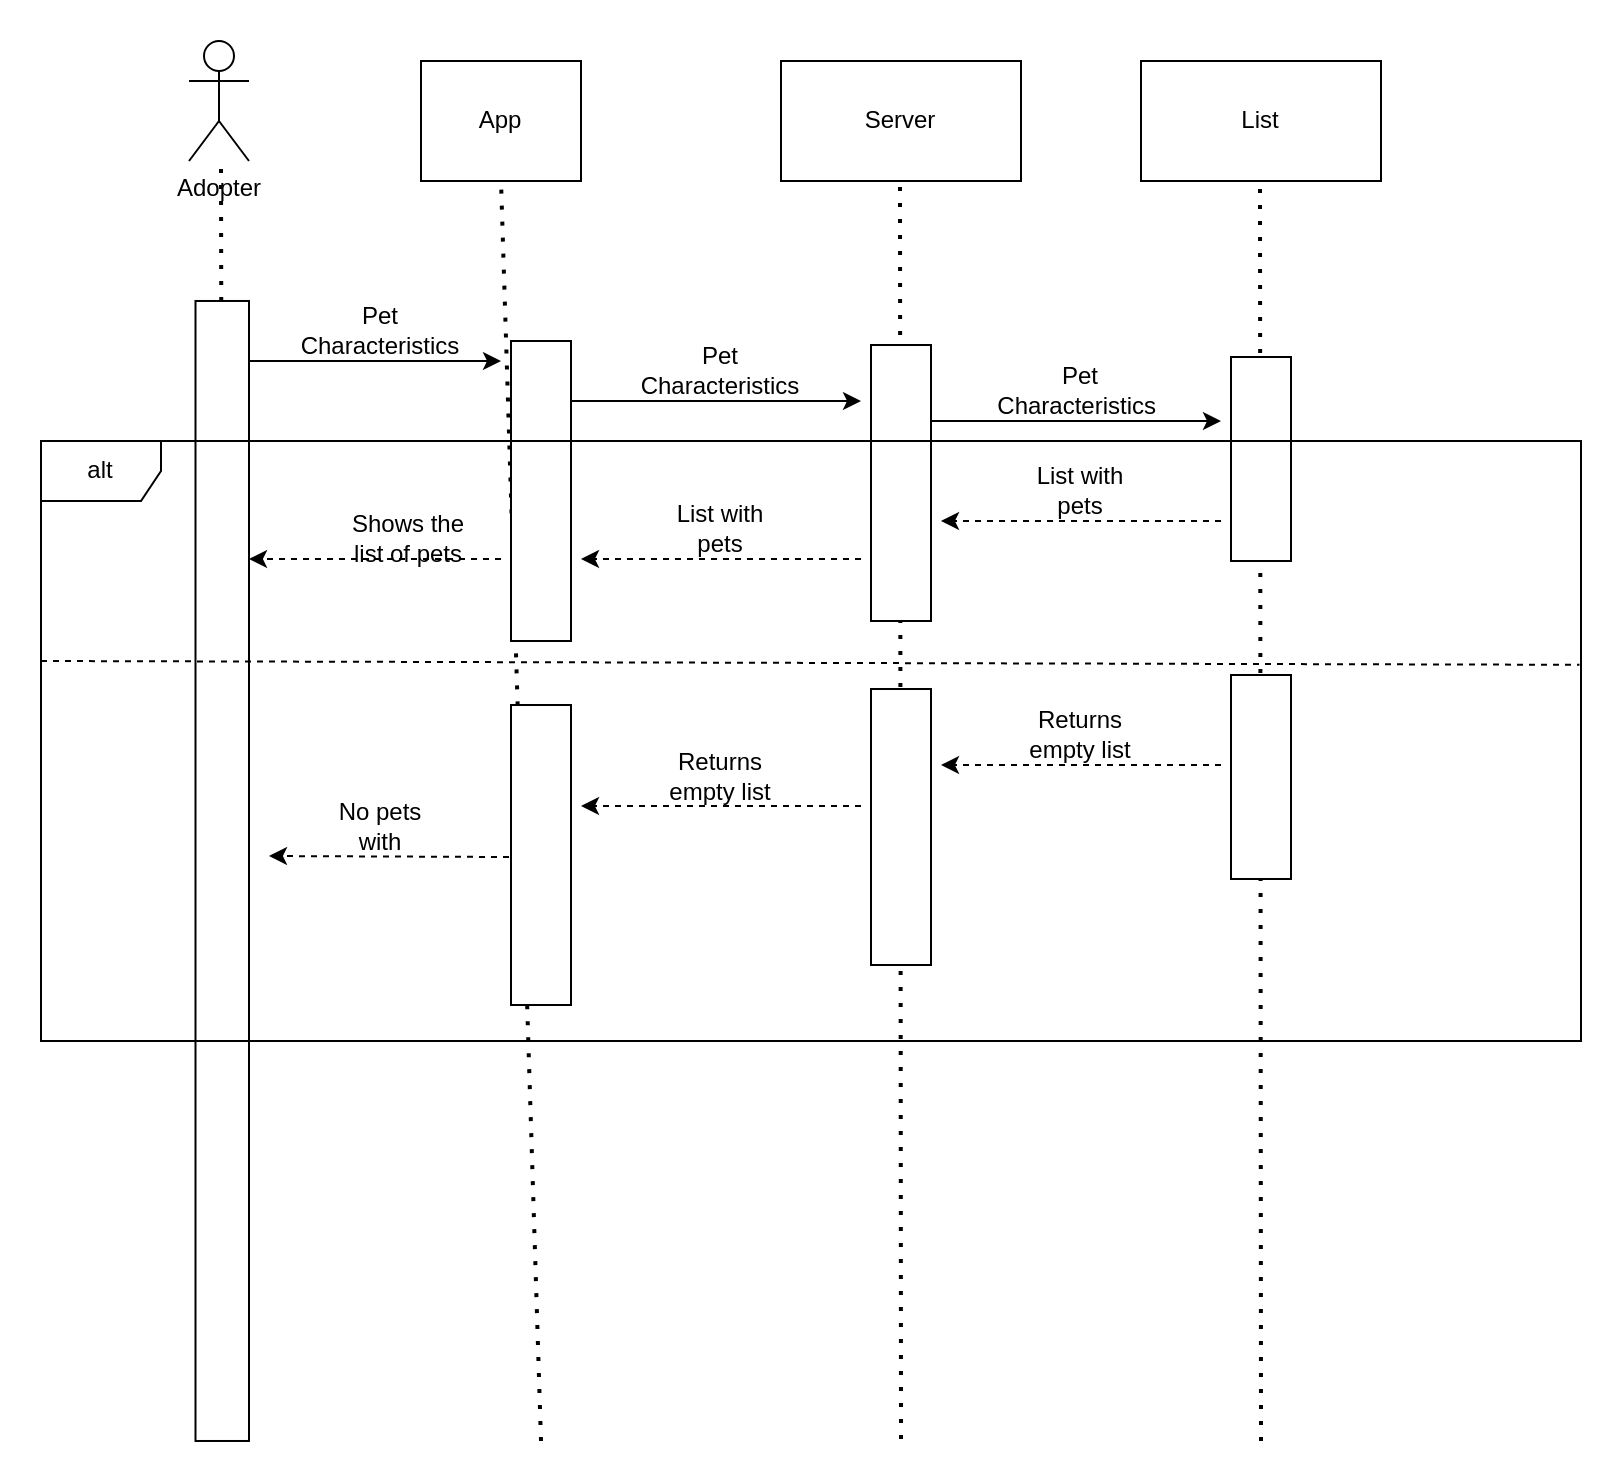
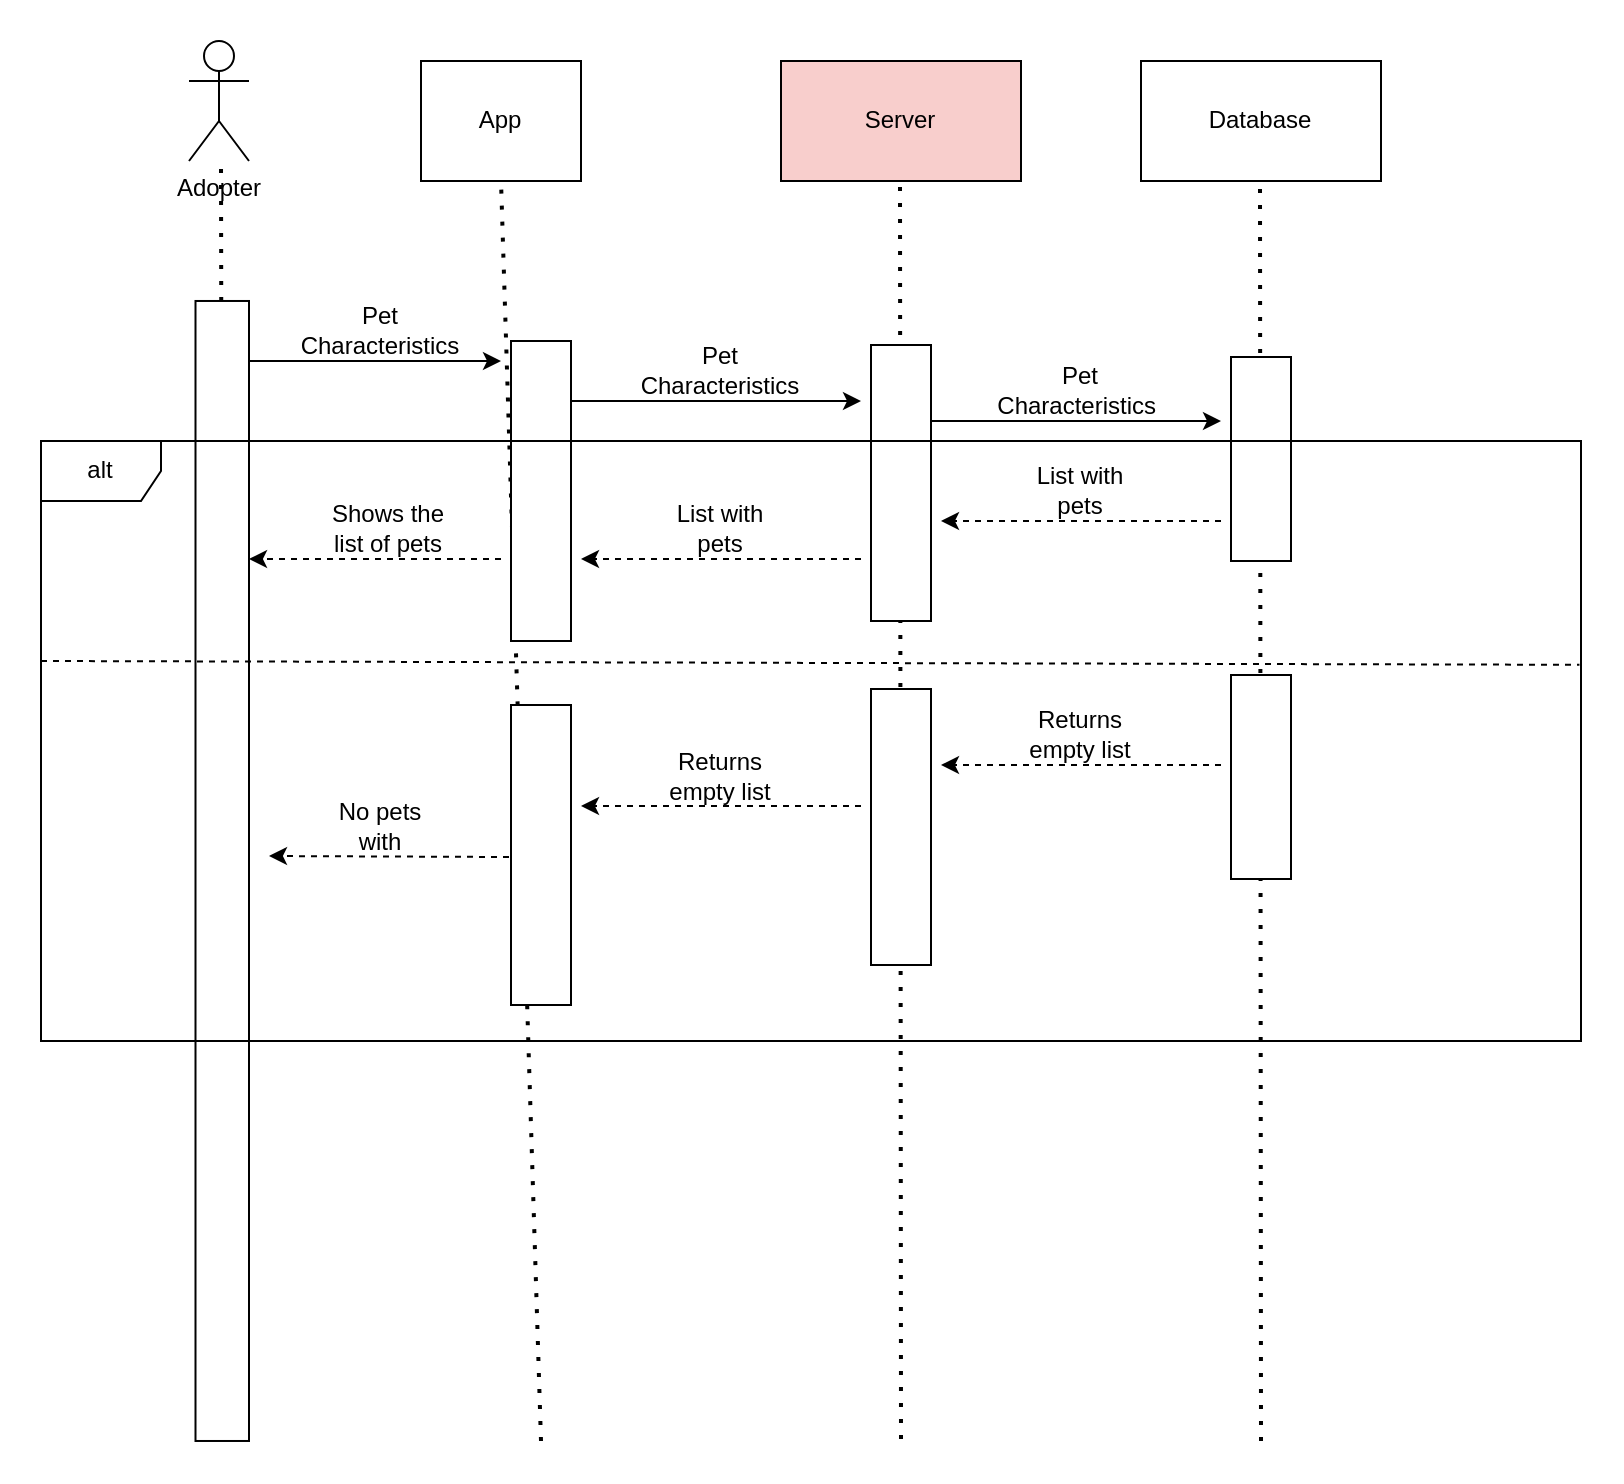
node "Server": fillcolor #ffffff -> #f8cecc
node "List": label "List" -> "Database"
node "Shows the list of pets": moved (409, 539) -> (389, 529)
